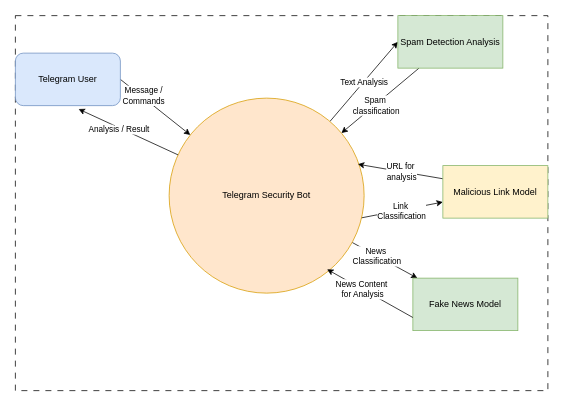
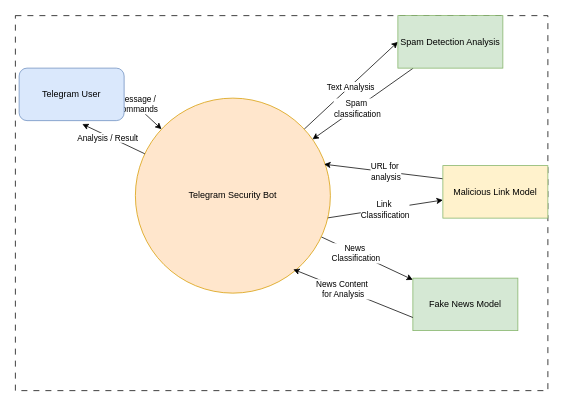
node "Telegram User": moved (68, 79) -> (72, 94)
node "Telegram Security Bot": moved (267, 195) -> (233, 195)
